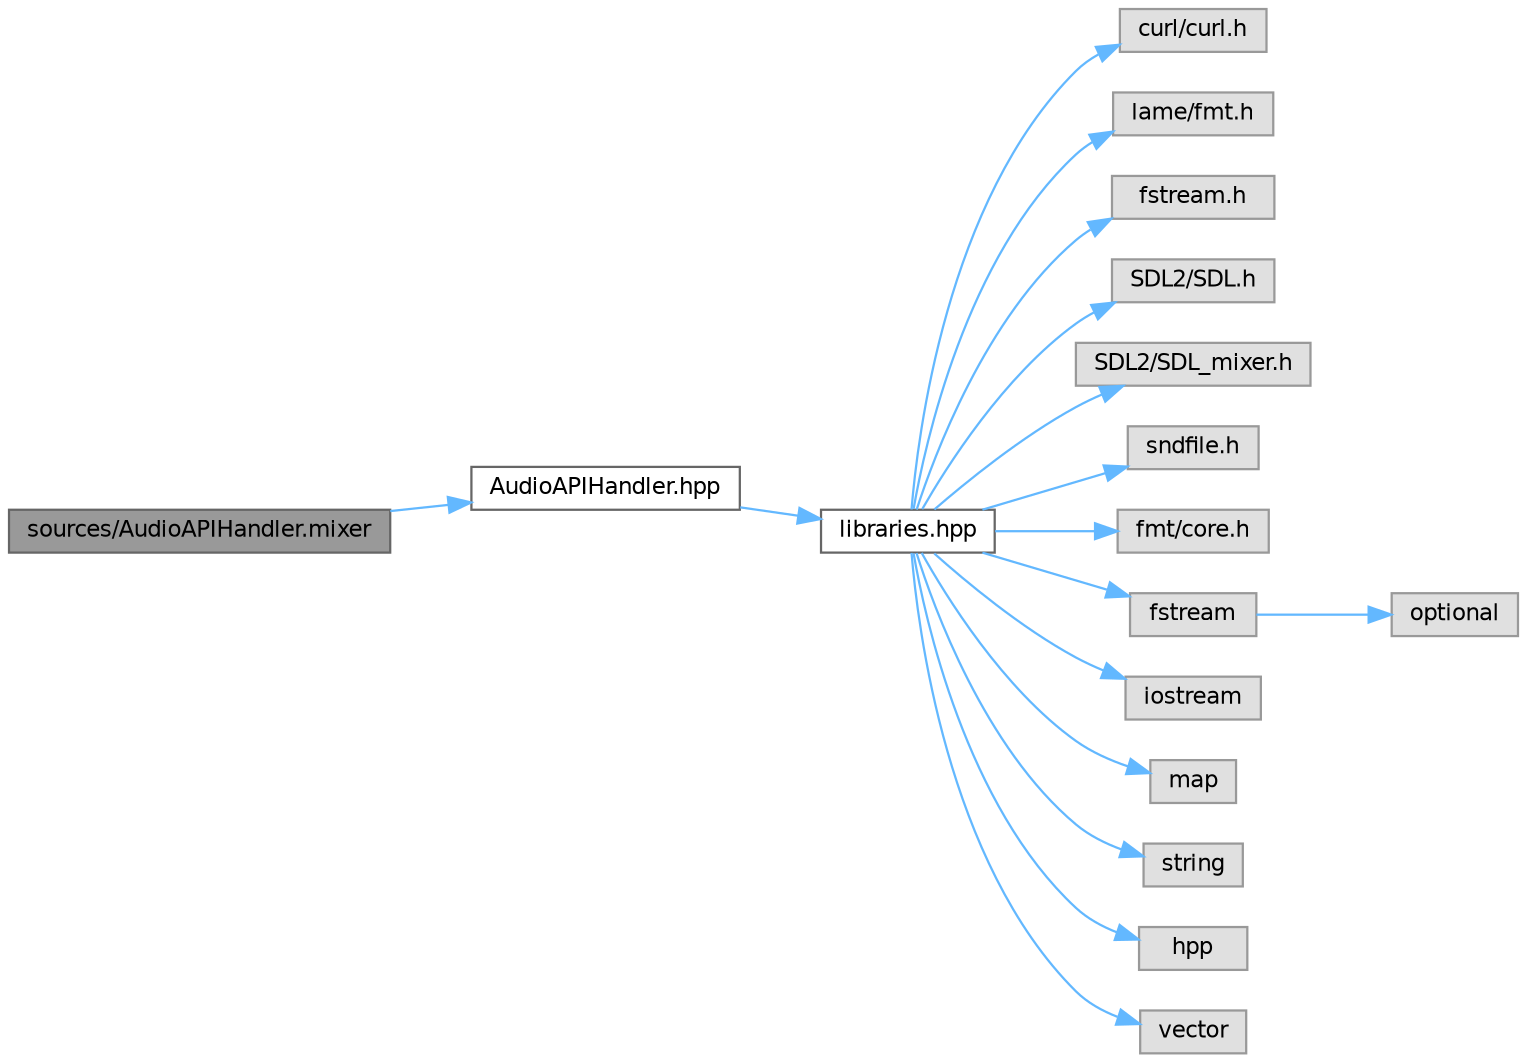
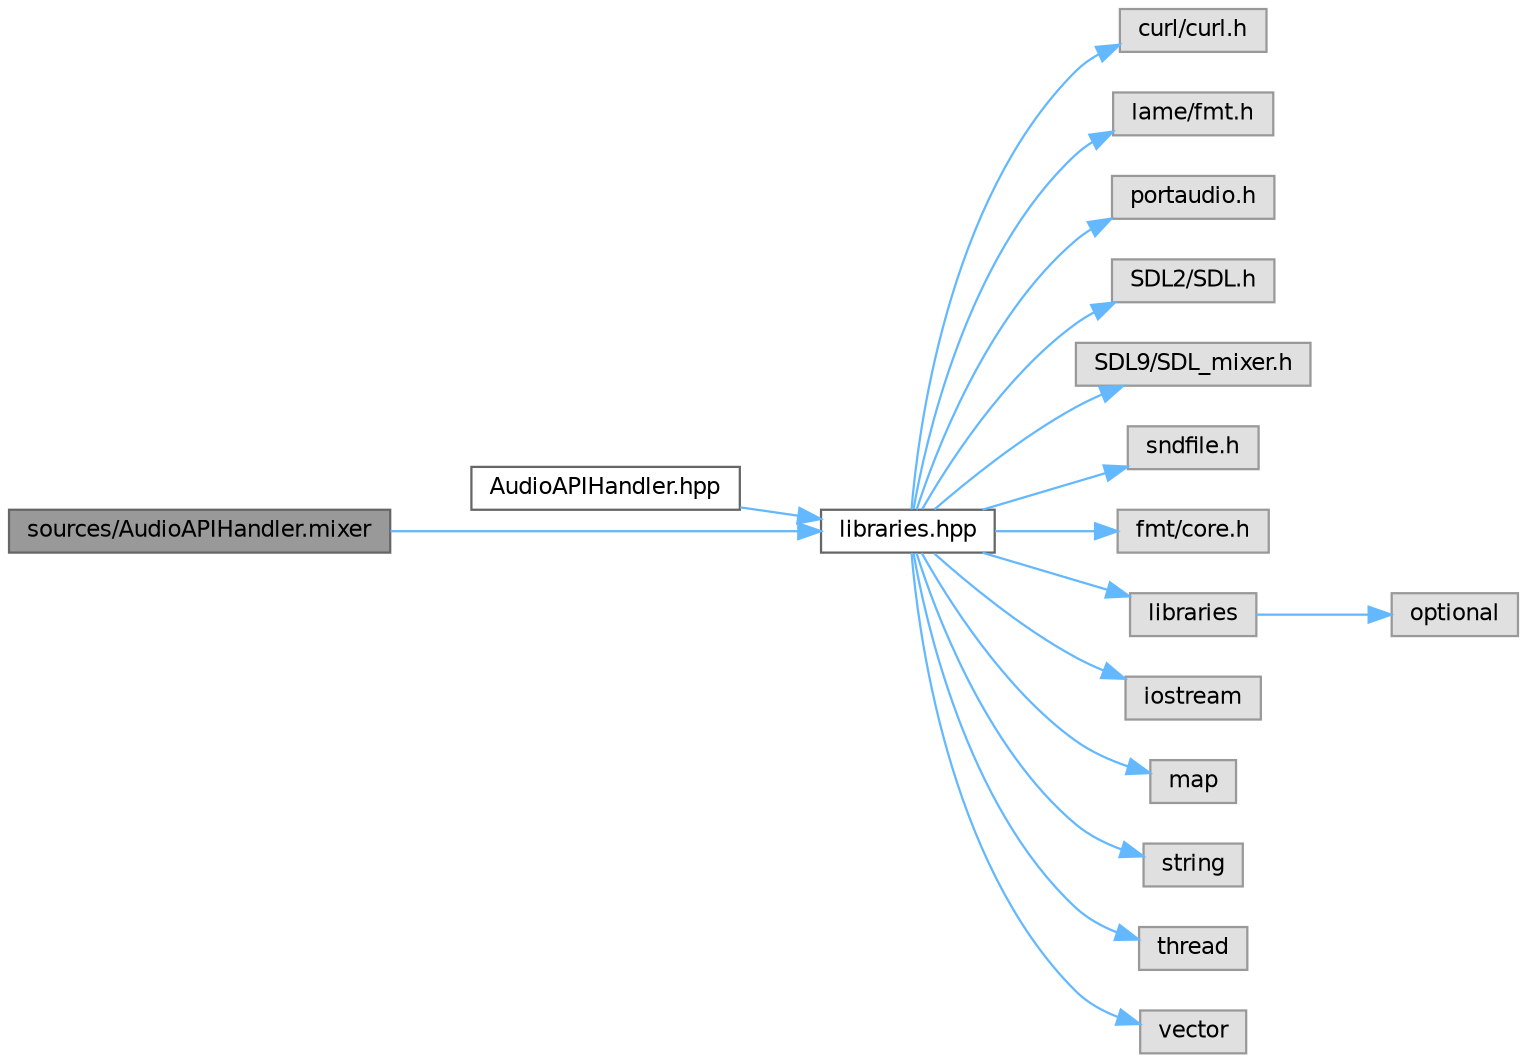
node "fstream.h": label "fstream.h" -> "portaudio.h"
node "SDL2/SDL_mixer.h": label "SDL2/SDL_mixer.h" -> "SDL9/SDL_mixer.h"
edge "sources/AudioAPIHandler.mixer" -> "AudioAPIHandler.hpp": now "sources/AudioAPIHandler.mixer" -> "libraries.hpp"
node "fstream": label "fstream" -> "libraries"
node "hpp": label "hpp" -> "thread"
